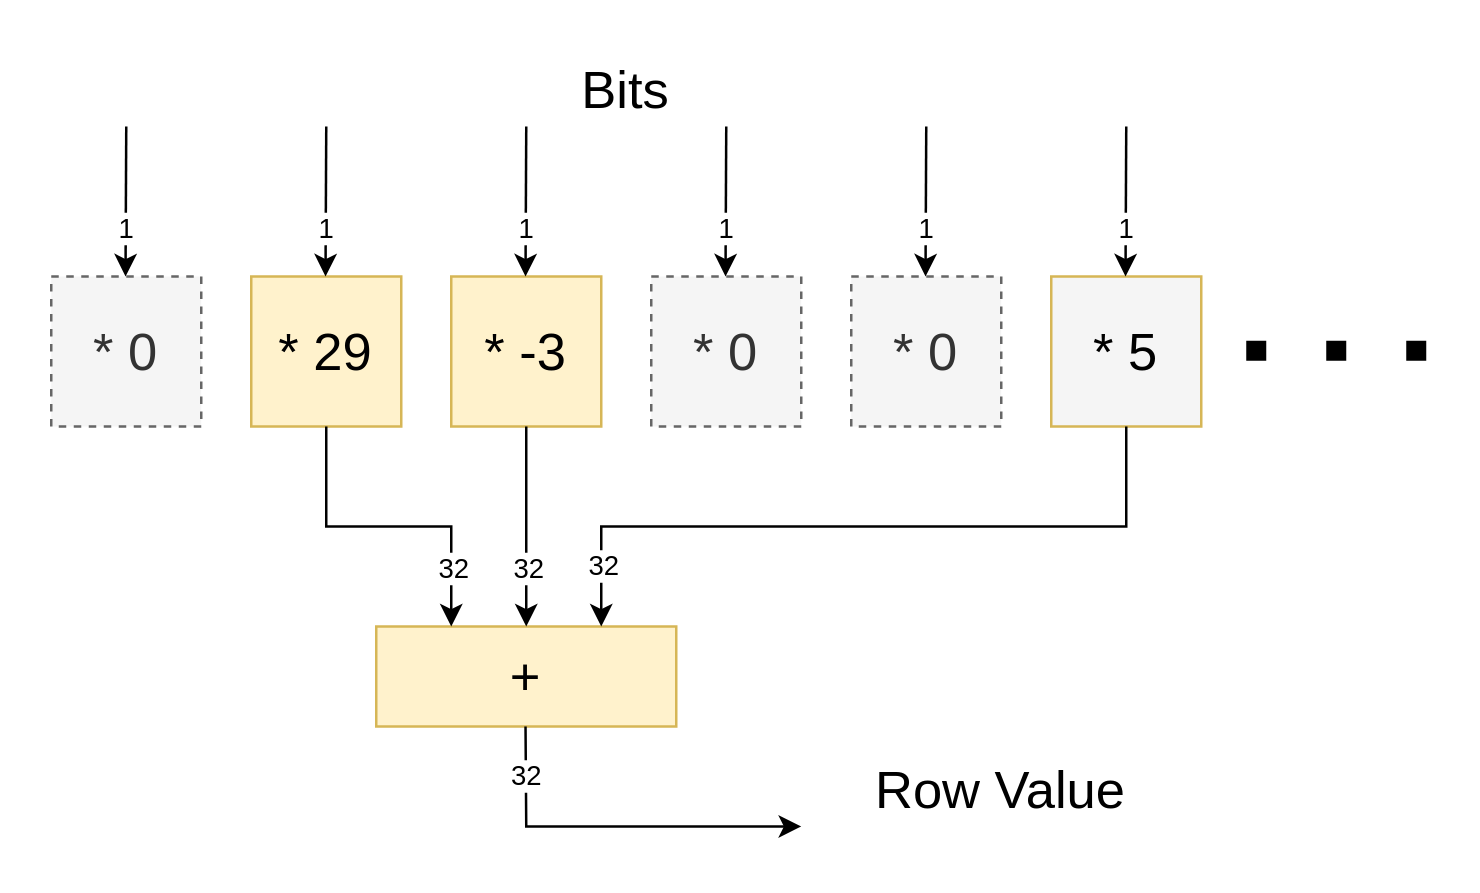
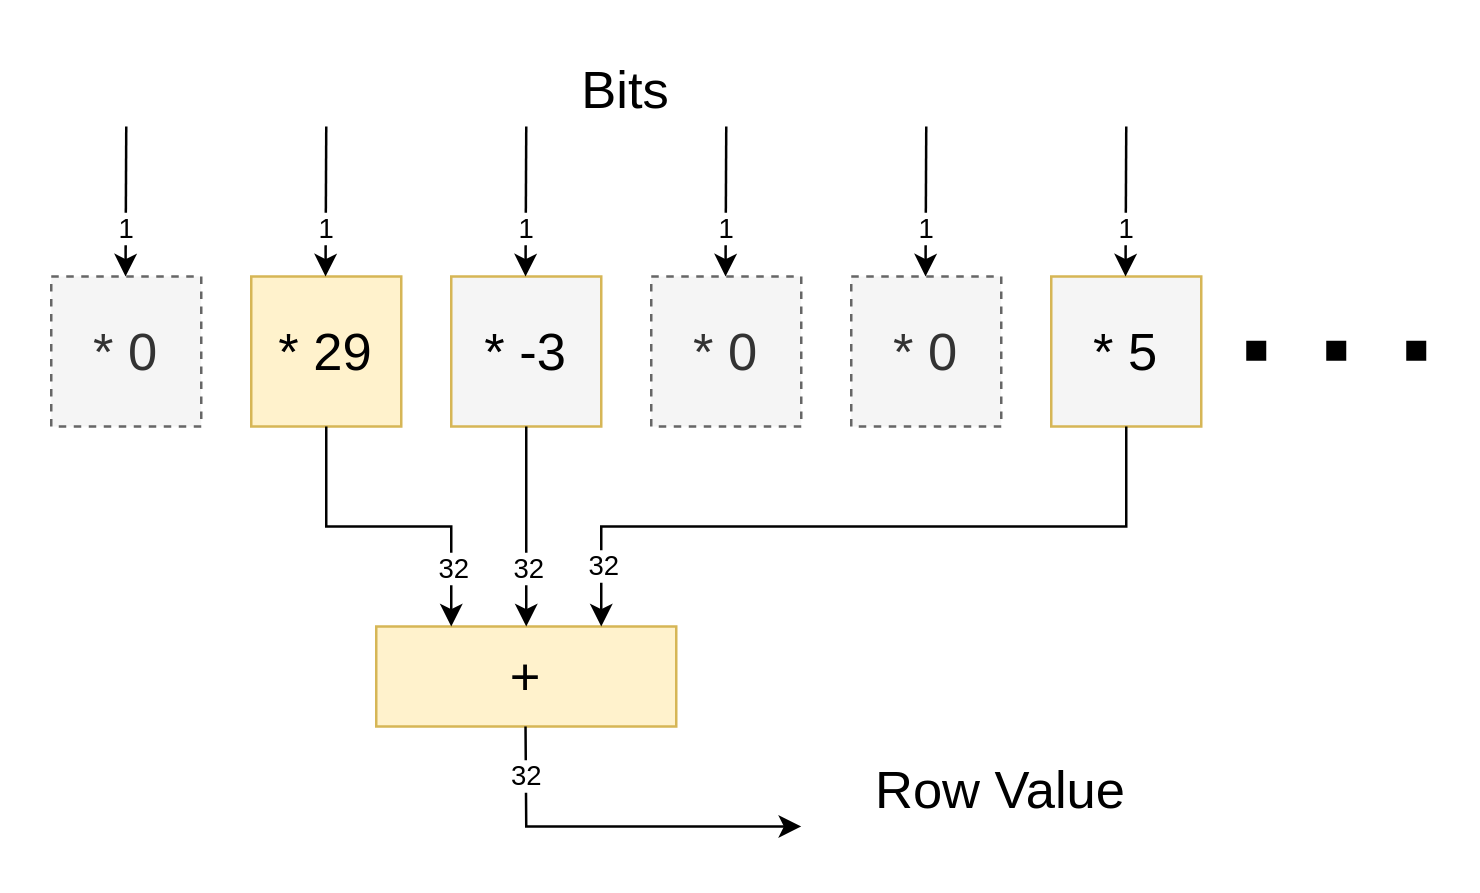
node "* -3": fillcolor #fff2cc -> #f5f5f5
